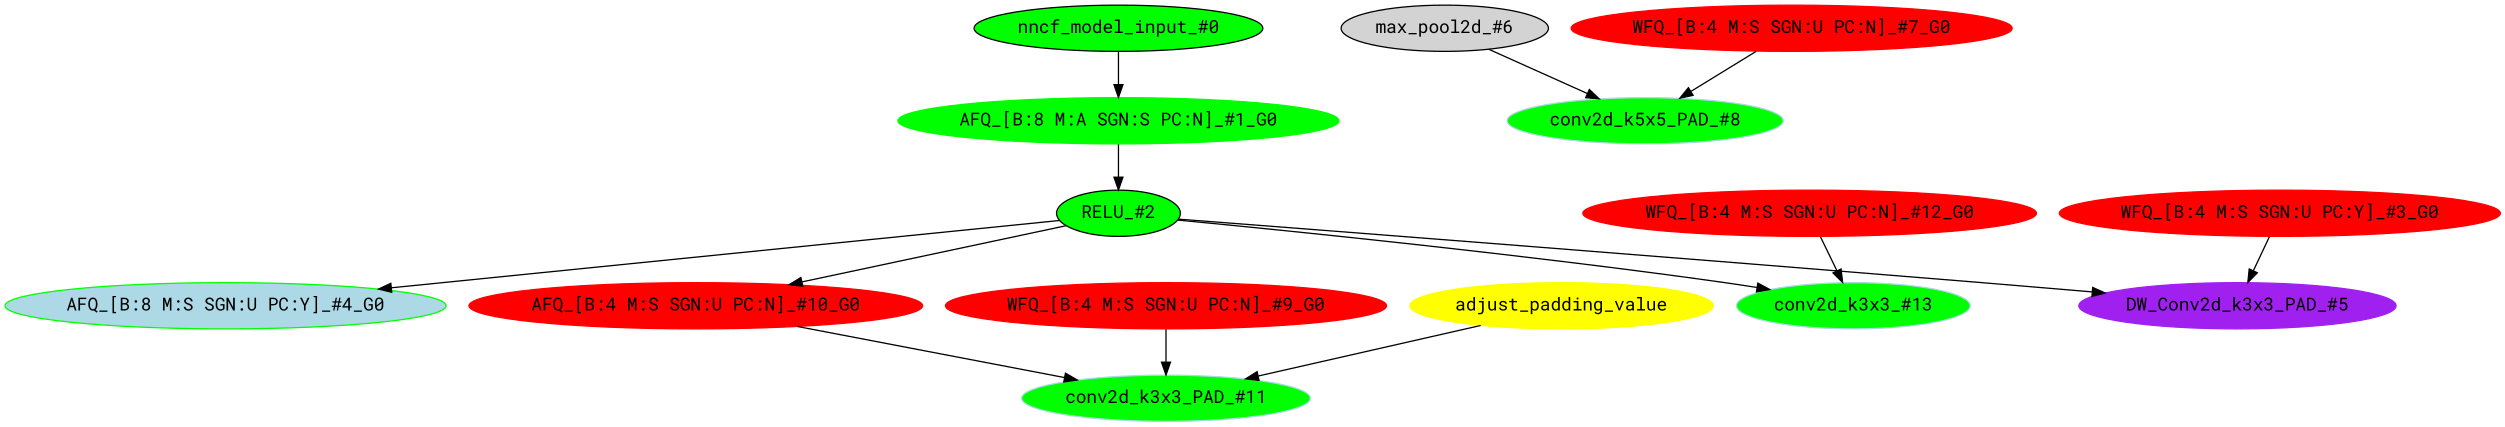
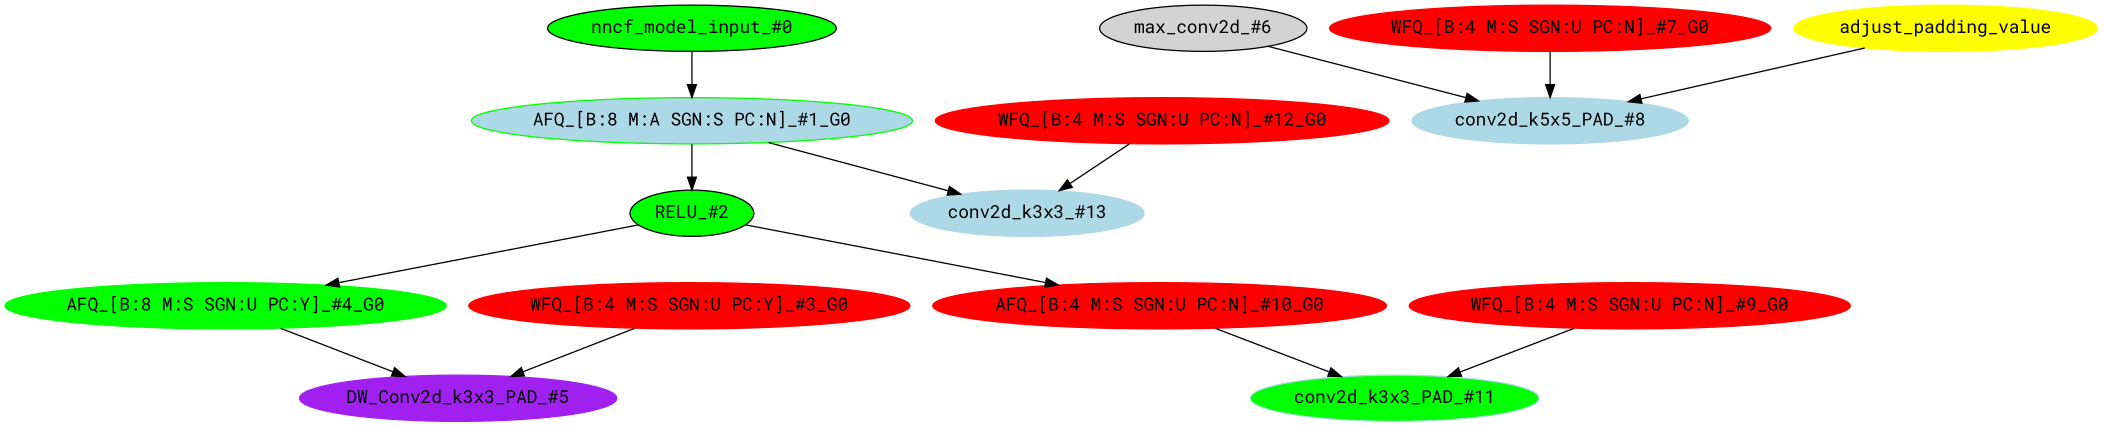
node "max_pool2d_#6": label "max_pool2d_#6" -> "max_conv2d_#6"
node "AFQ_[B:8 M:A SGN:S PC:N]_#1_G0": fillcolor green -> lightblue
node "conv2d_k5x5_PAD_#8": fillcolor green -> lightblue
edge "RELU_#2" -> "conv2d_k3x3_#13": now "AFQ_[B:8 M:A SGN:S PC:N]_#1_G0" -> "conv2d_k3x3_#13"
edge "RELU_#2" -> "DW_Conv2d_k3x3_PAD_#5": now "AFQ_[B:8 M:S SGN:U PC:Y]_#4_G0" -> "DW_Conv2d_k3x3_PAD_#5"
node "AFQ_[B:8 M:S SGN:U PC:Y]_#4_G0": fillcolor lightblue -> green
node "conv2d_k3x3_#13": fillcolor green -> lightblue
edge "adjust_padding_value" -> "conv2d_k3x3_PAD_#11": now "adjust_padding_value" -> "conv2d_k5x5_PAD_#8"
